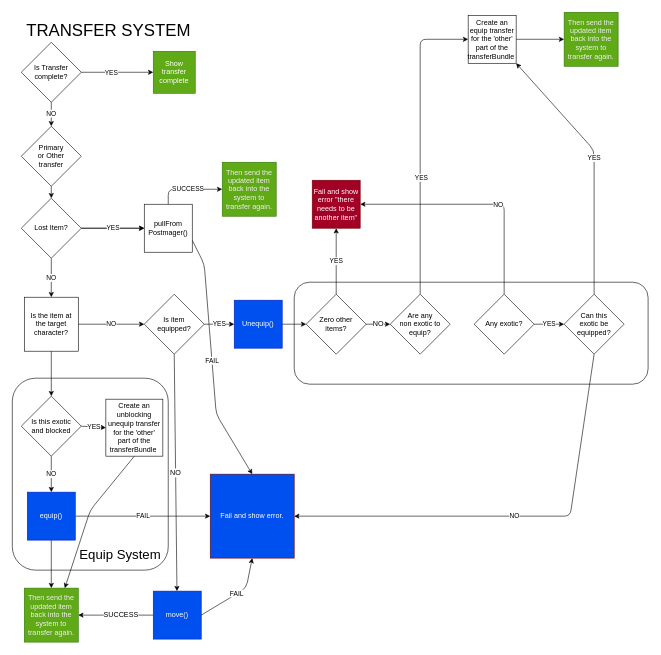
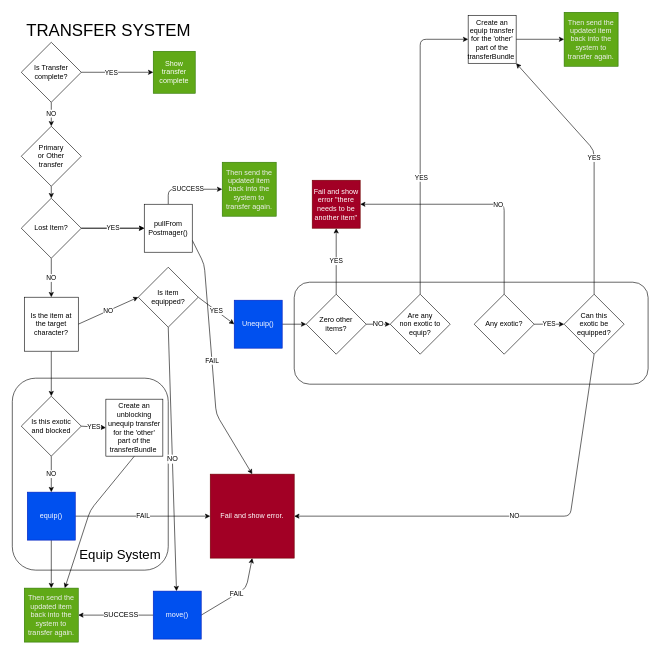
node "Is item equipped?": moved (174, 324) -> (168, 297)
node "Fail and show error.": fillcolor #0050ef -> #a20025
